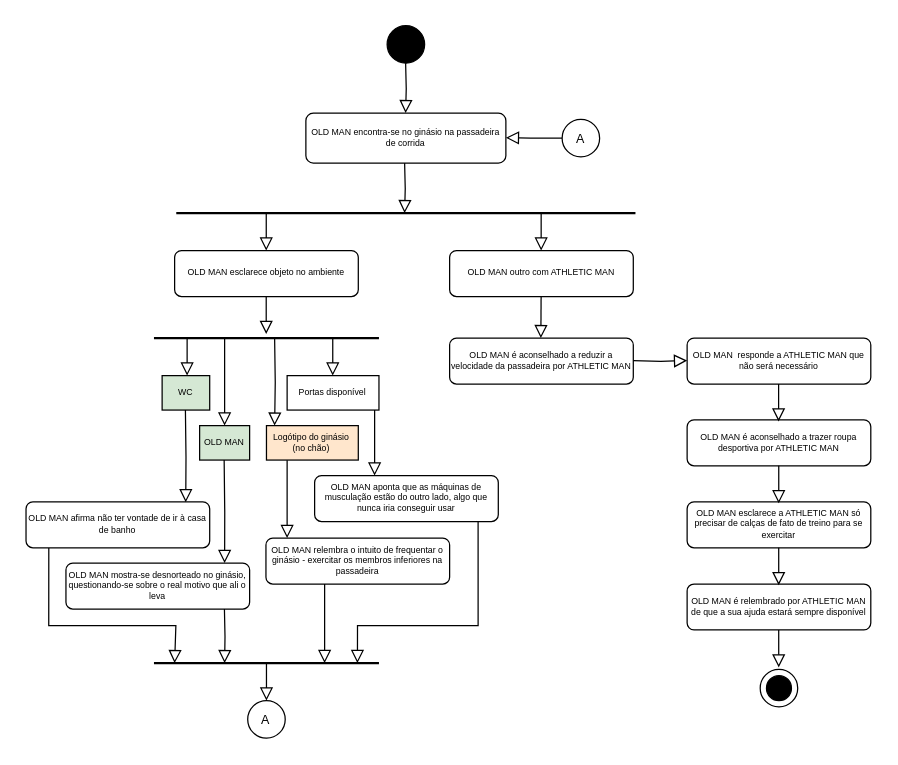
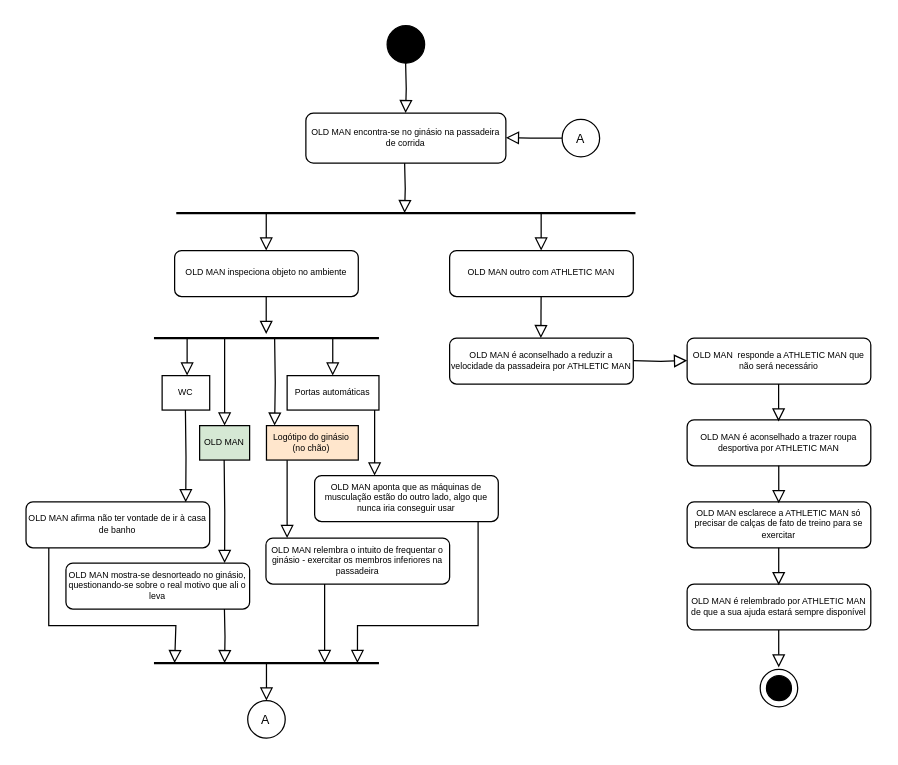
node "OLD MAN esclarece objeto no ambiente": label "OLD MAN esclarece objeto no ambiente" -> "OLD MAN inspeciona objeto no ambiente"
node "WC": fillcolor #d5e8d4 -> #ffffff
node "Portas disponível": label "Portas disponível" -> "Portas automáticas"
